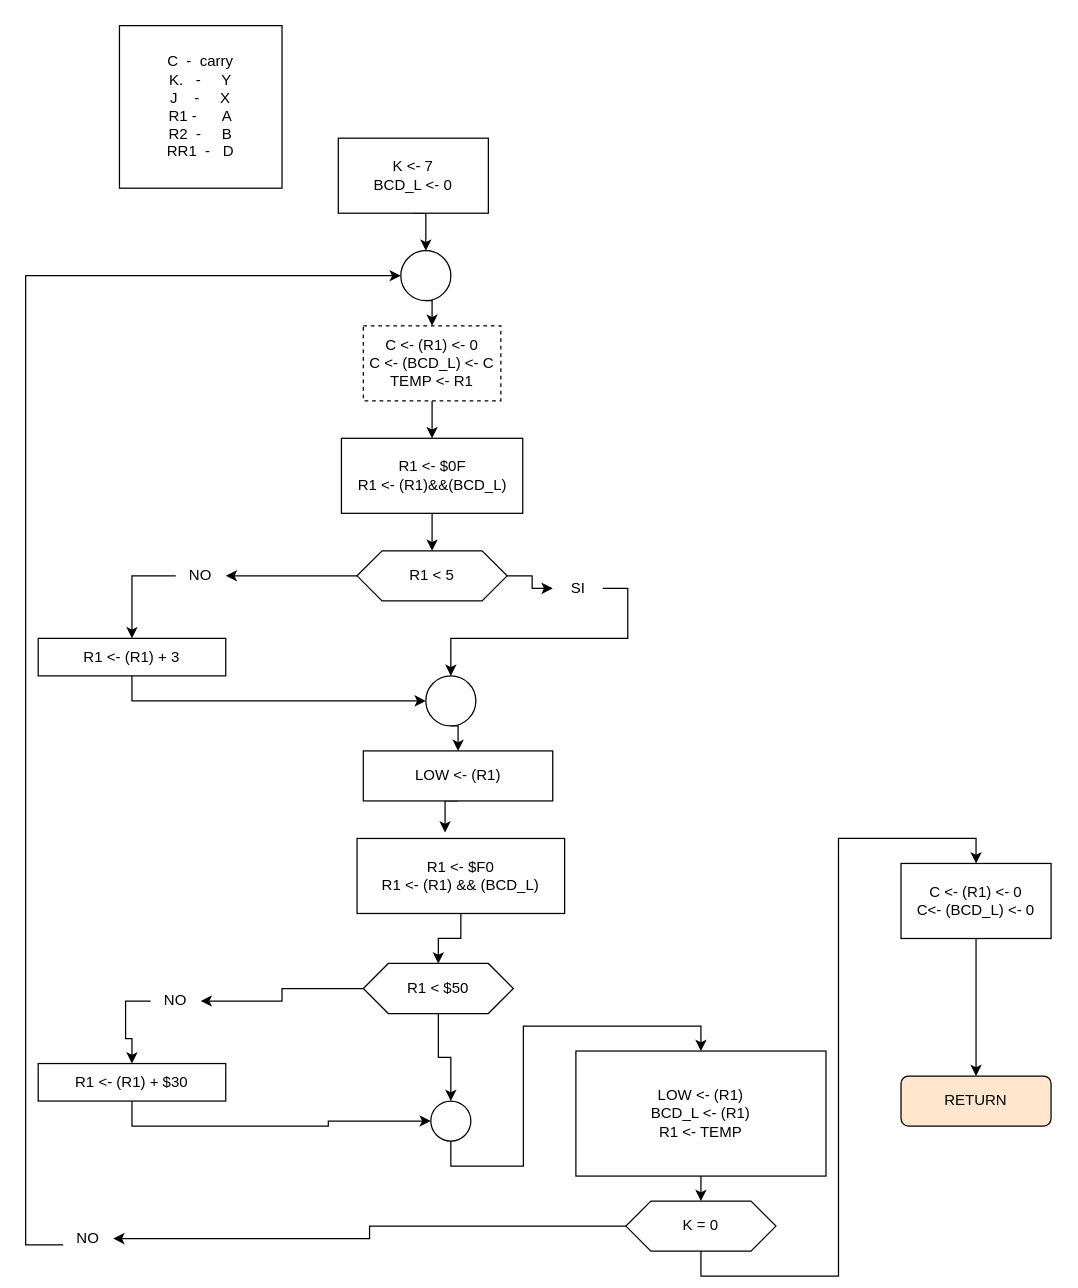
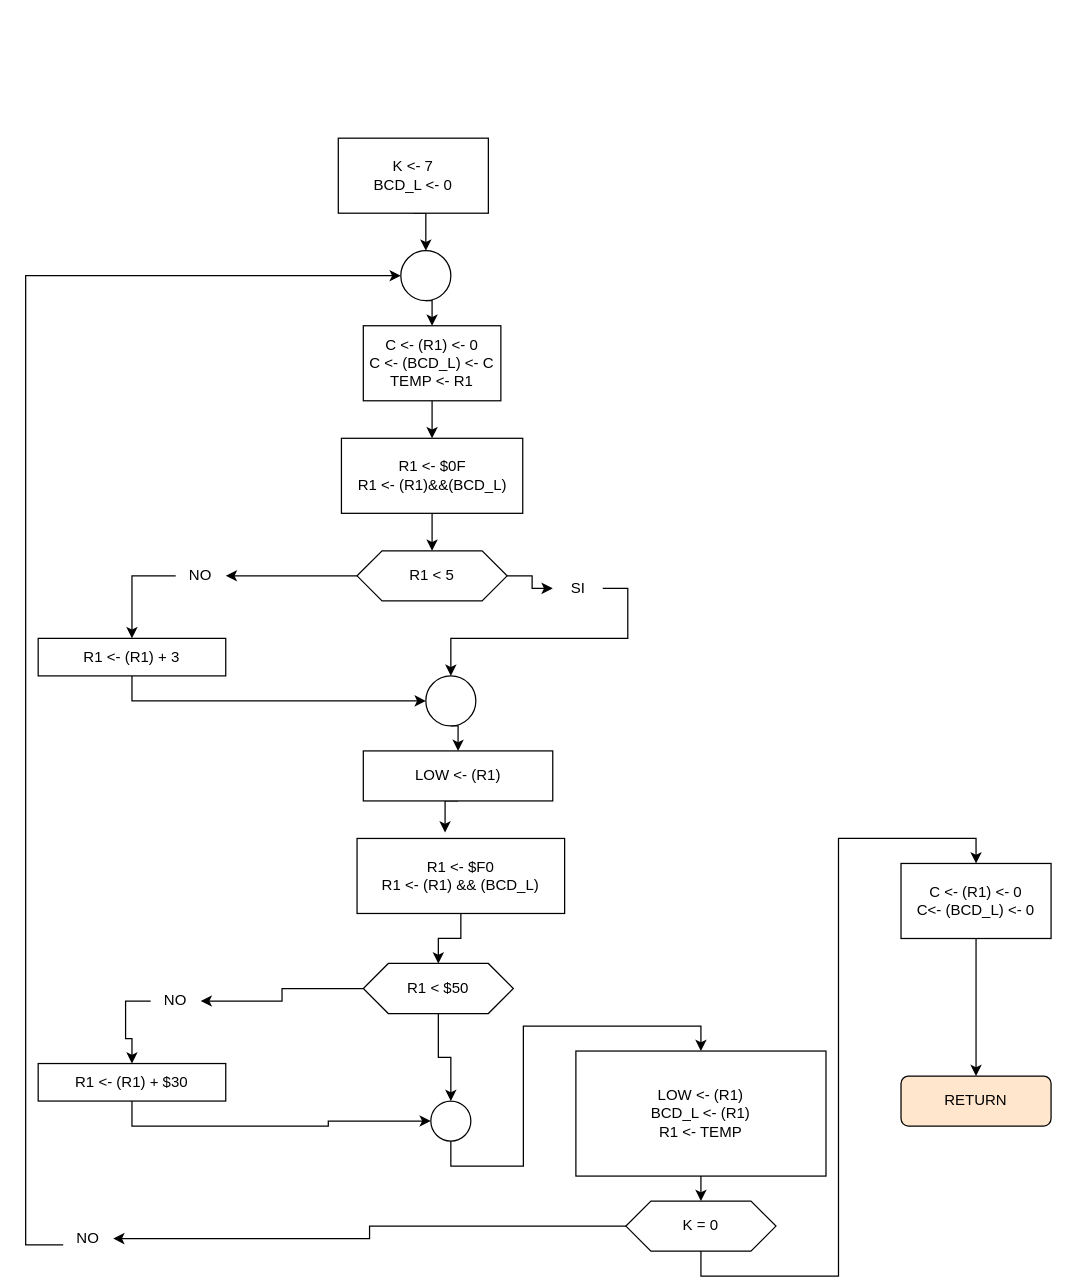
node "C - carry K. - Y J - X R1 - A R2 - B RR1 - D": removed
node "C <- (R1) <- 0 C <- (BCD_L) <- C TEMP <- R1": style dashed -> solid
